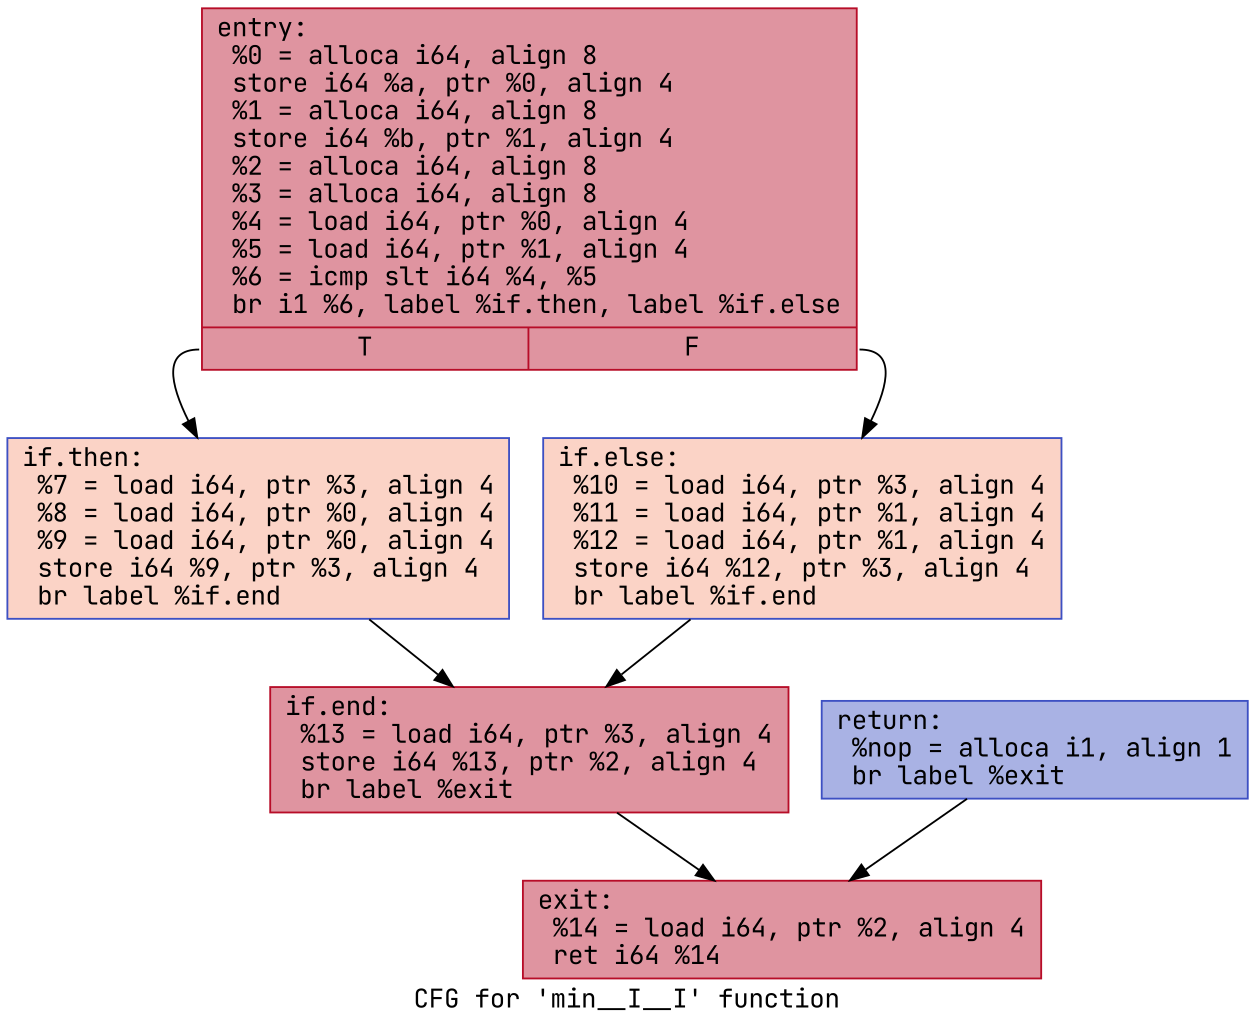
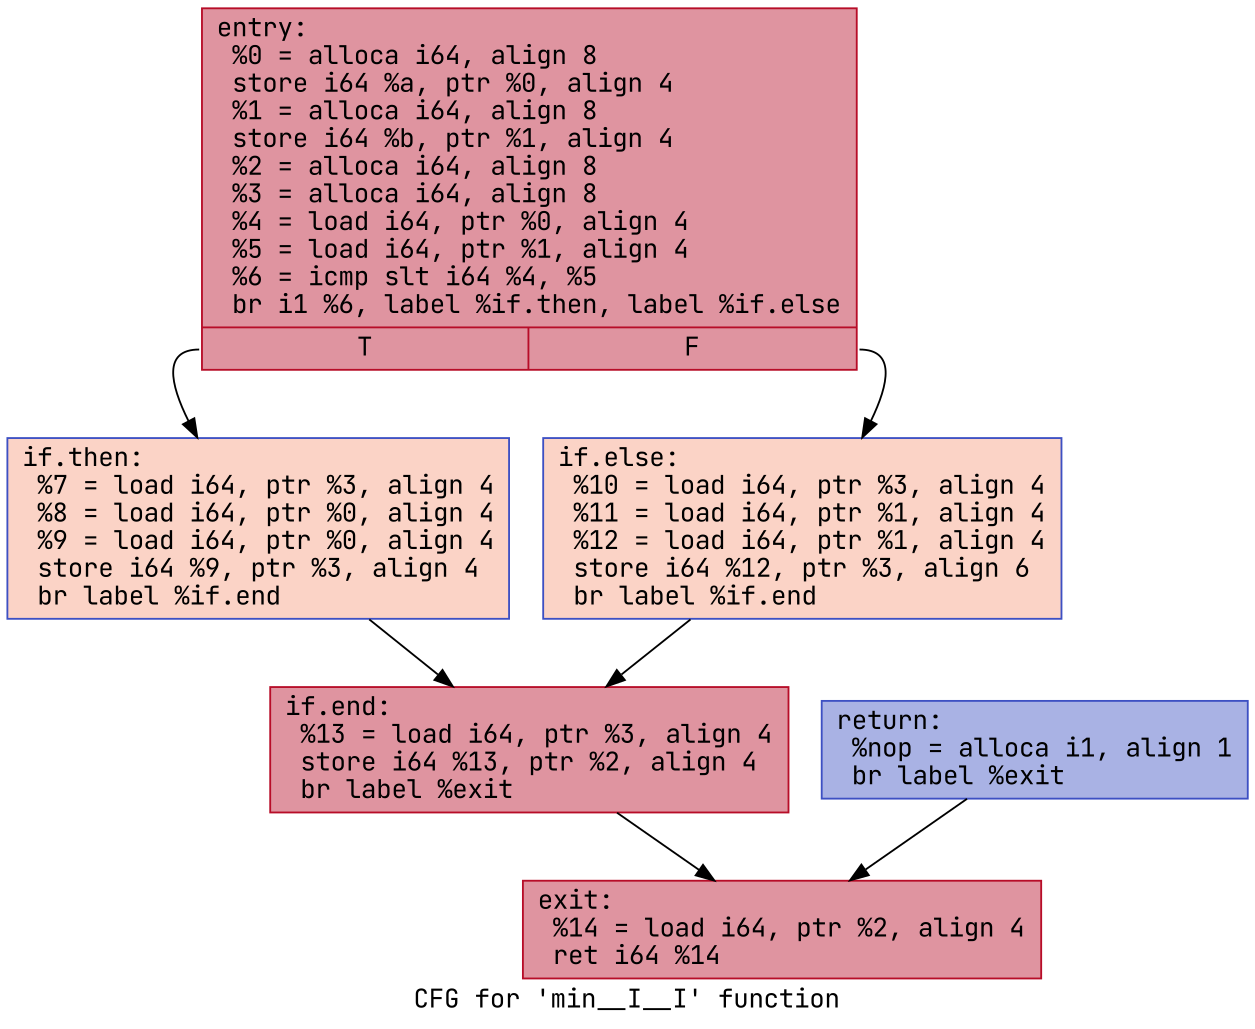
node "if.else:": text "store i64 %12, ptr %3, align 4" -> "store i64 %12, ptr %3, align 6"
